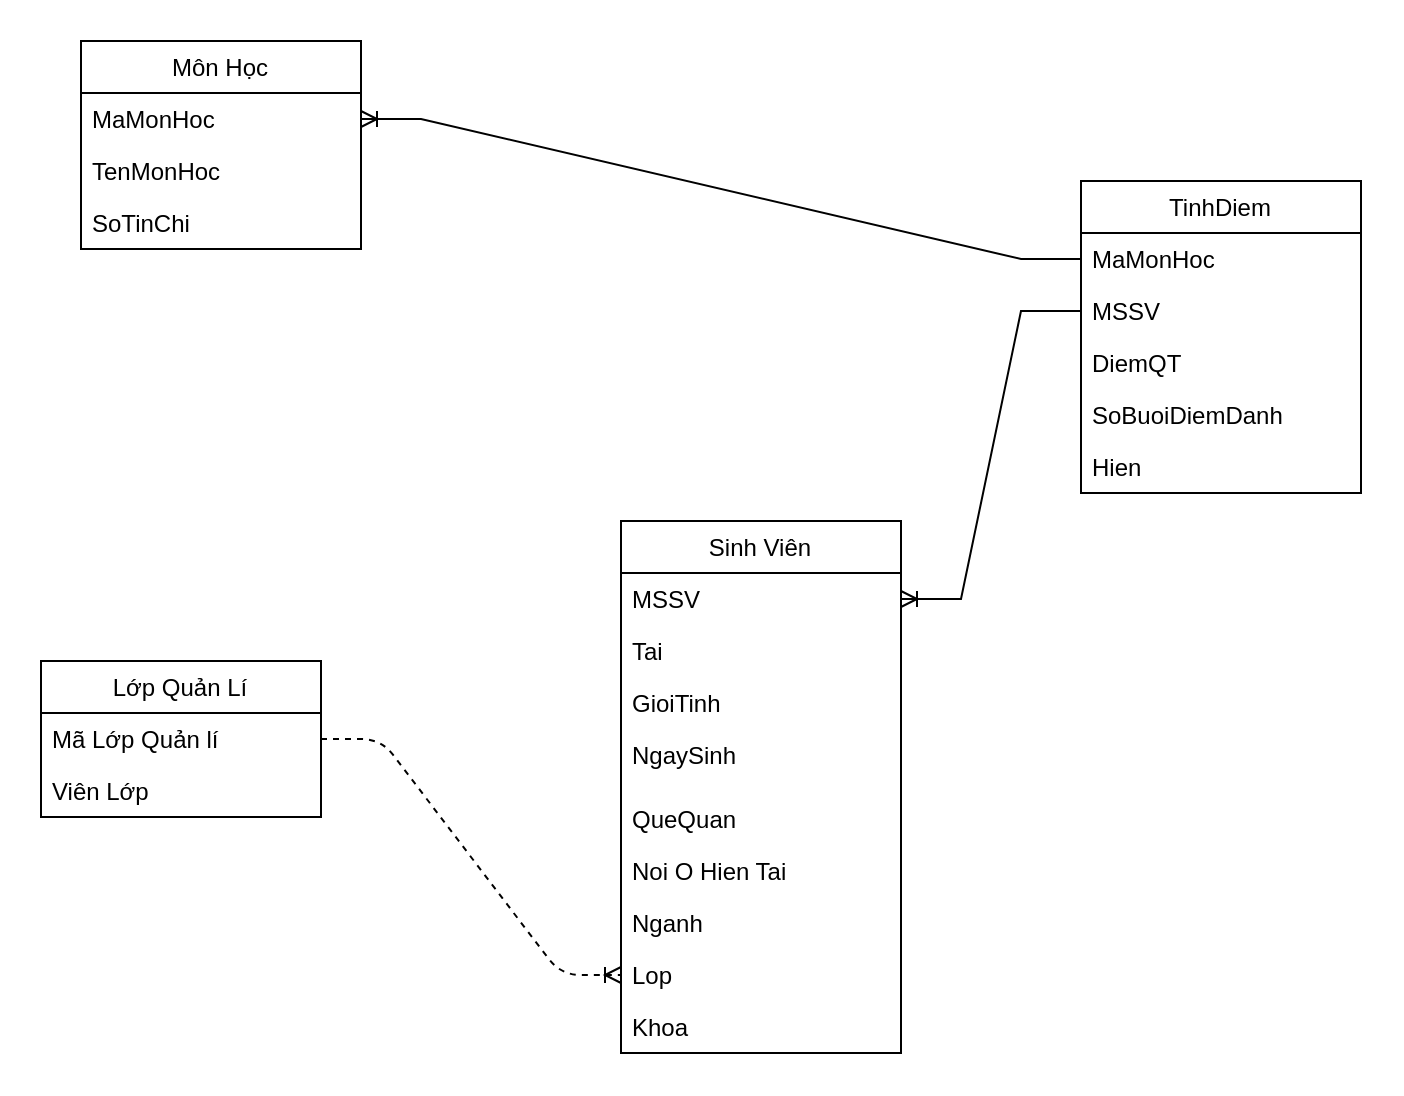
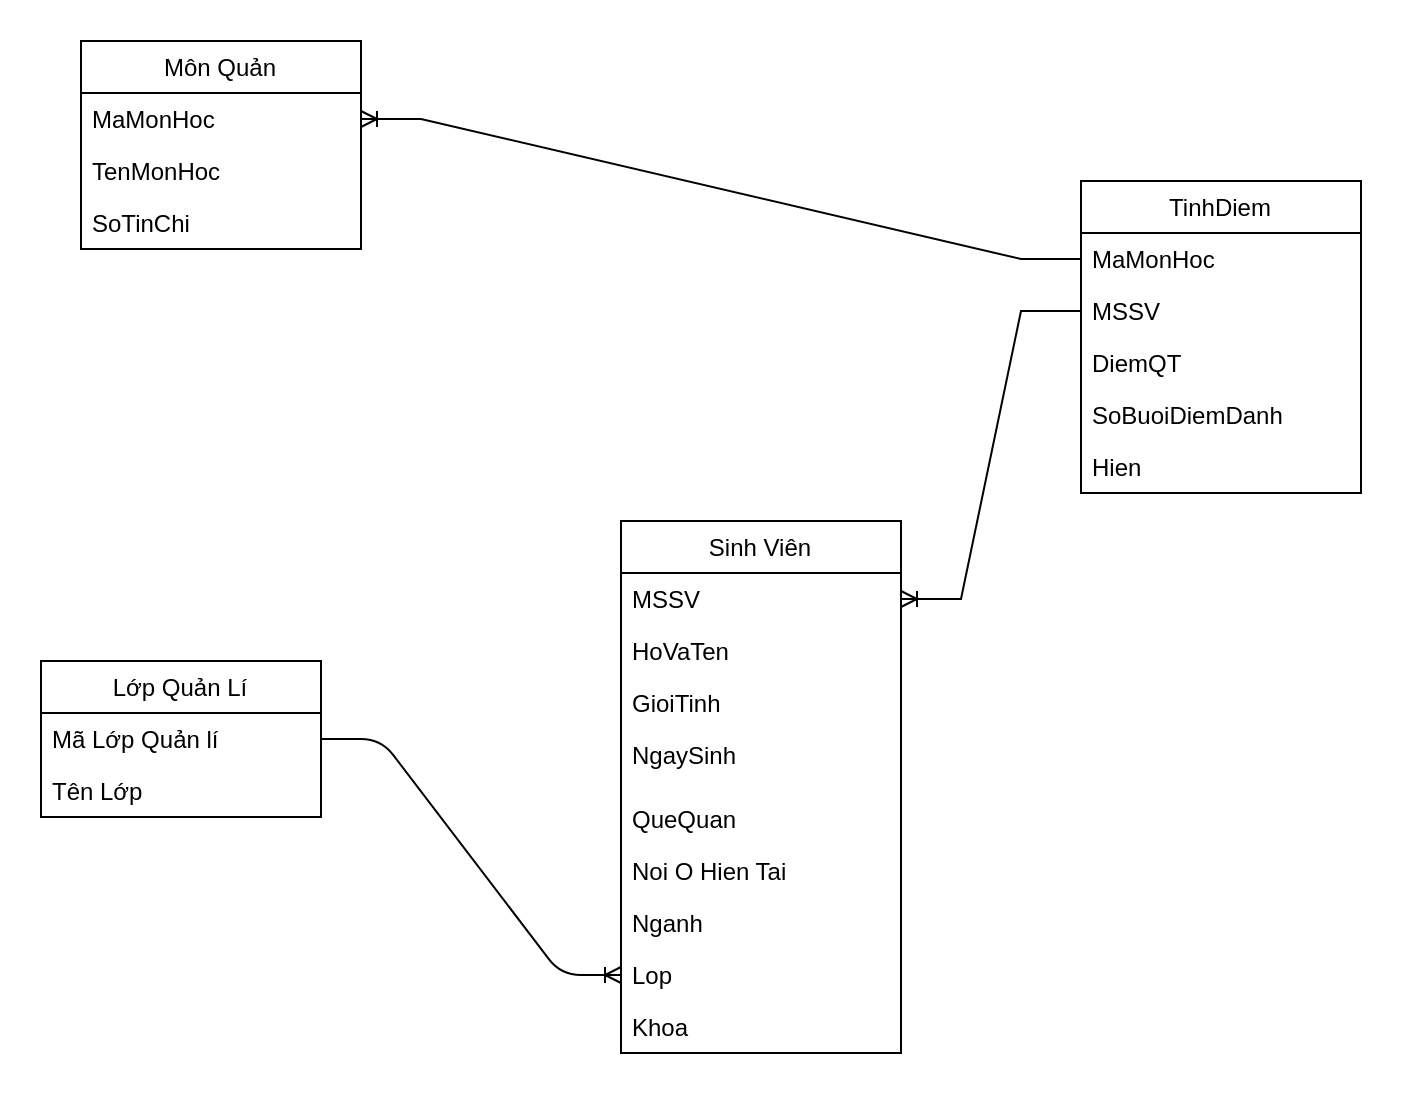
node "Môn Học": label "Môn Học" -> "Môn Quản"
node "Tai": label "Tai" -> "HoVaTen"
node "Viên Lớp": label "Viên Lớp" -> "Tên Lớp"
edge "Mã Lớp Quản lí" -> "Lop": style dashed -> solid
